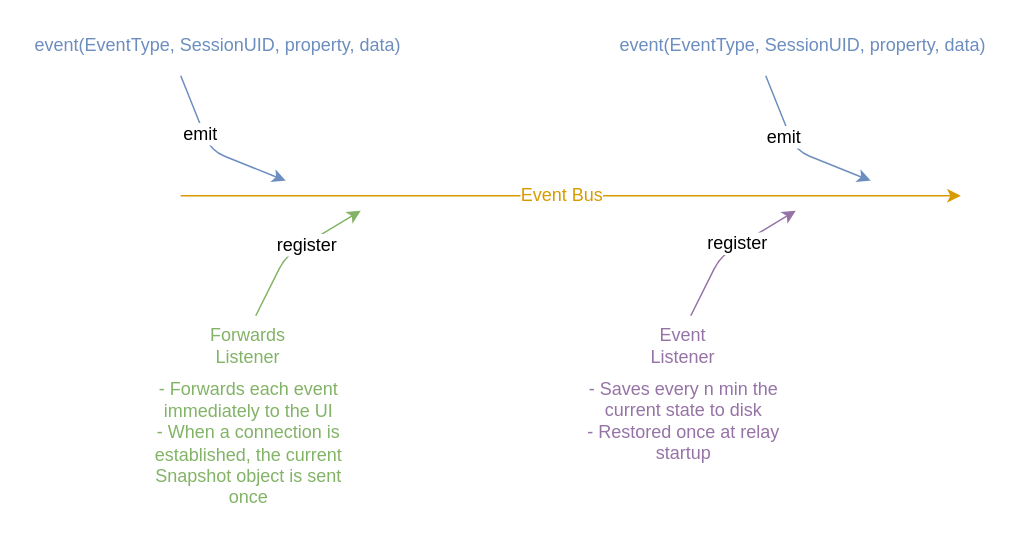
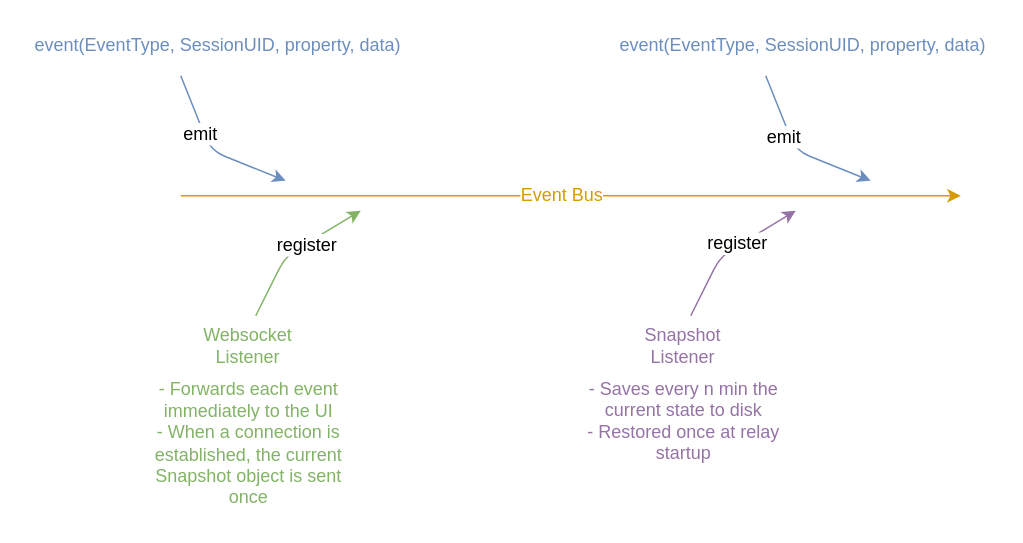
node "Forwards Listener": label "Forwards Listener" -> "Websocket Listener"
node "Event Listener": label "Event Listener" -> "Snapshot Listener"
